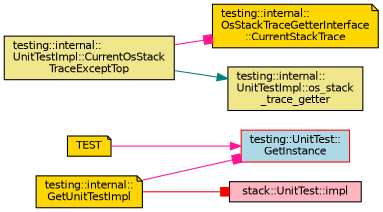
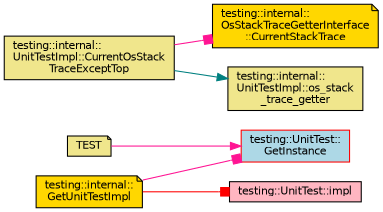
node "TEST": fillcolor gold -> khaki
node "stack::UnitTest::impl": label "stack::UnitTest::impl" -> "testing::UnitTest::impl"
